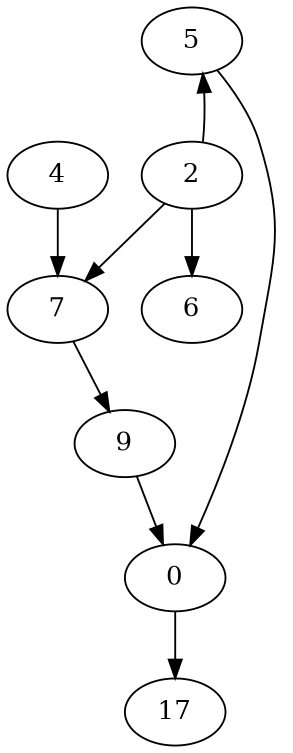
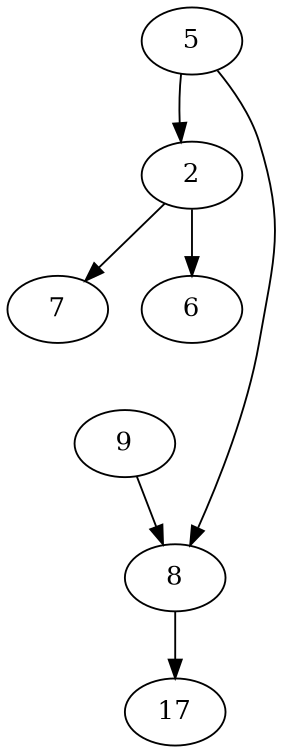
edge "2" -> "5": reversed
node "4": removed
edge "7" -> "9": removed
node "0": label "0" -> "8"
